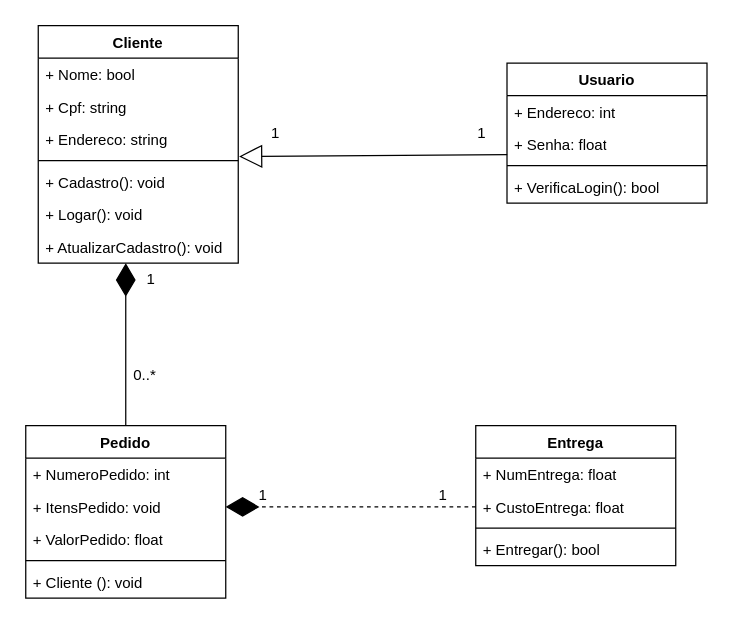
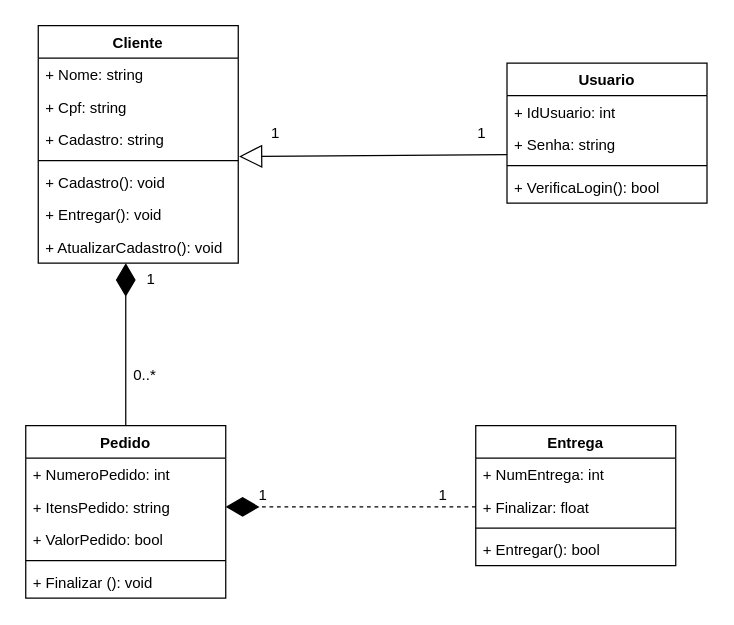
node "+ Nome: bool": label "+ Nome: bool" -> "+ Nome: string"
node "+ Endereco: int": label "+ Endereco: int" -> "+ IdUsuario: int"
node "+ Endereco: string": label "+ Endereco: string" -> "+ Cadastro: string"
node "+ Senha: float": label "+ Senha: float" -> "+ Senha: string"
node "+ Logar(): void": label "+ Logar(): void" -> "+ Entregar(): void"
node "+ NumEntrega: float": label "+ NumEntrega: float" -> "+ NumEntrega: int"
node "+ ItensPedido: void": label "+ ItensPedido: void" -> "+ ItensPedido: string"
node "+ CustoEntrega: float": label "+ CustoEntrega: float" -> "+ Finalizar: float"
node "+ ValorPedido: float": label "+ ValorPedido: float" -> "+ ValorPedido: bool"
node "+ Cliente (): void": label "+ Cliente (): void" -> "+ Finalizar (): void"
